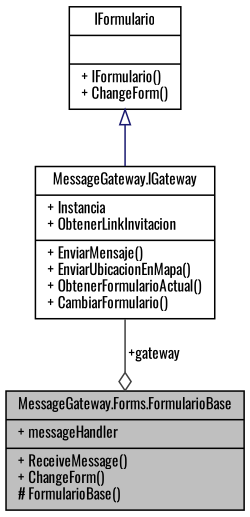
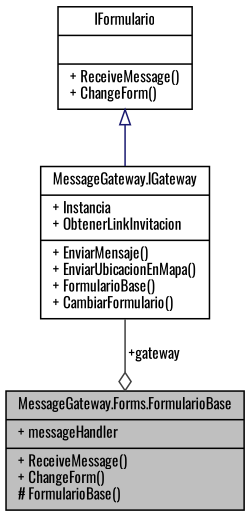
node "IFormulario": text "+ IFormulario()" -> "+ ReceiveMessage()"
node "MessageGateway.IGateway": text "+ ObtenerFormularioActual()" -> "+ FormularioBase()"
